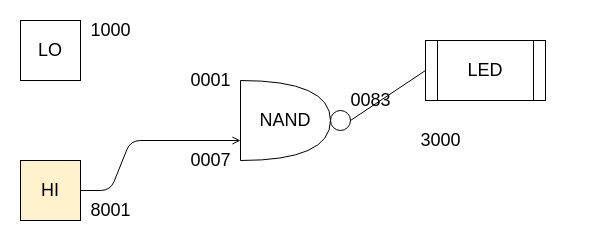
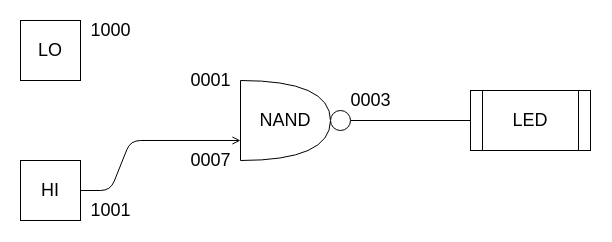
node "LED": moved (486, 71) -> (531, 121)
node "0083": label "0083" -> "0003"
node "3000": removed
node "HI": fillcolor #fff2cc -> #ffffff
node "8001": label "8001" -> "1001"
